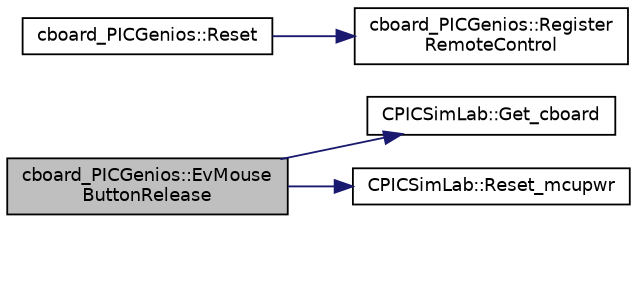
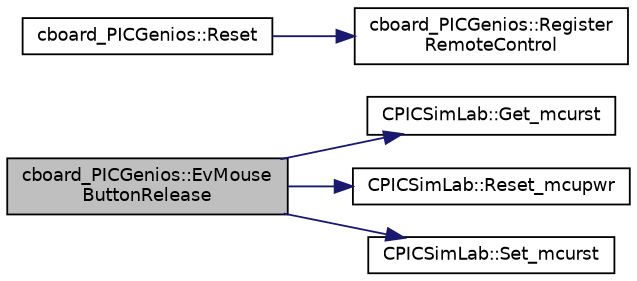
node "CPICSimLab::Get_cboard": label "CPICSimLab::Get_cboard" -> "CPICSimLab::Get_mcurst"
node "CPICSimLab::Set_mcurst": added
